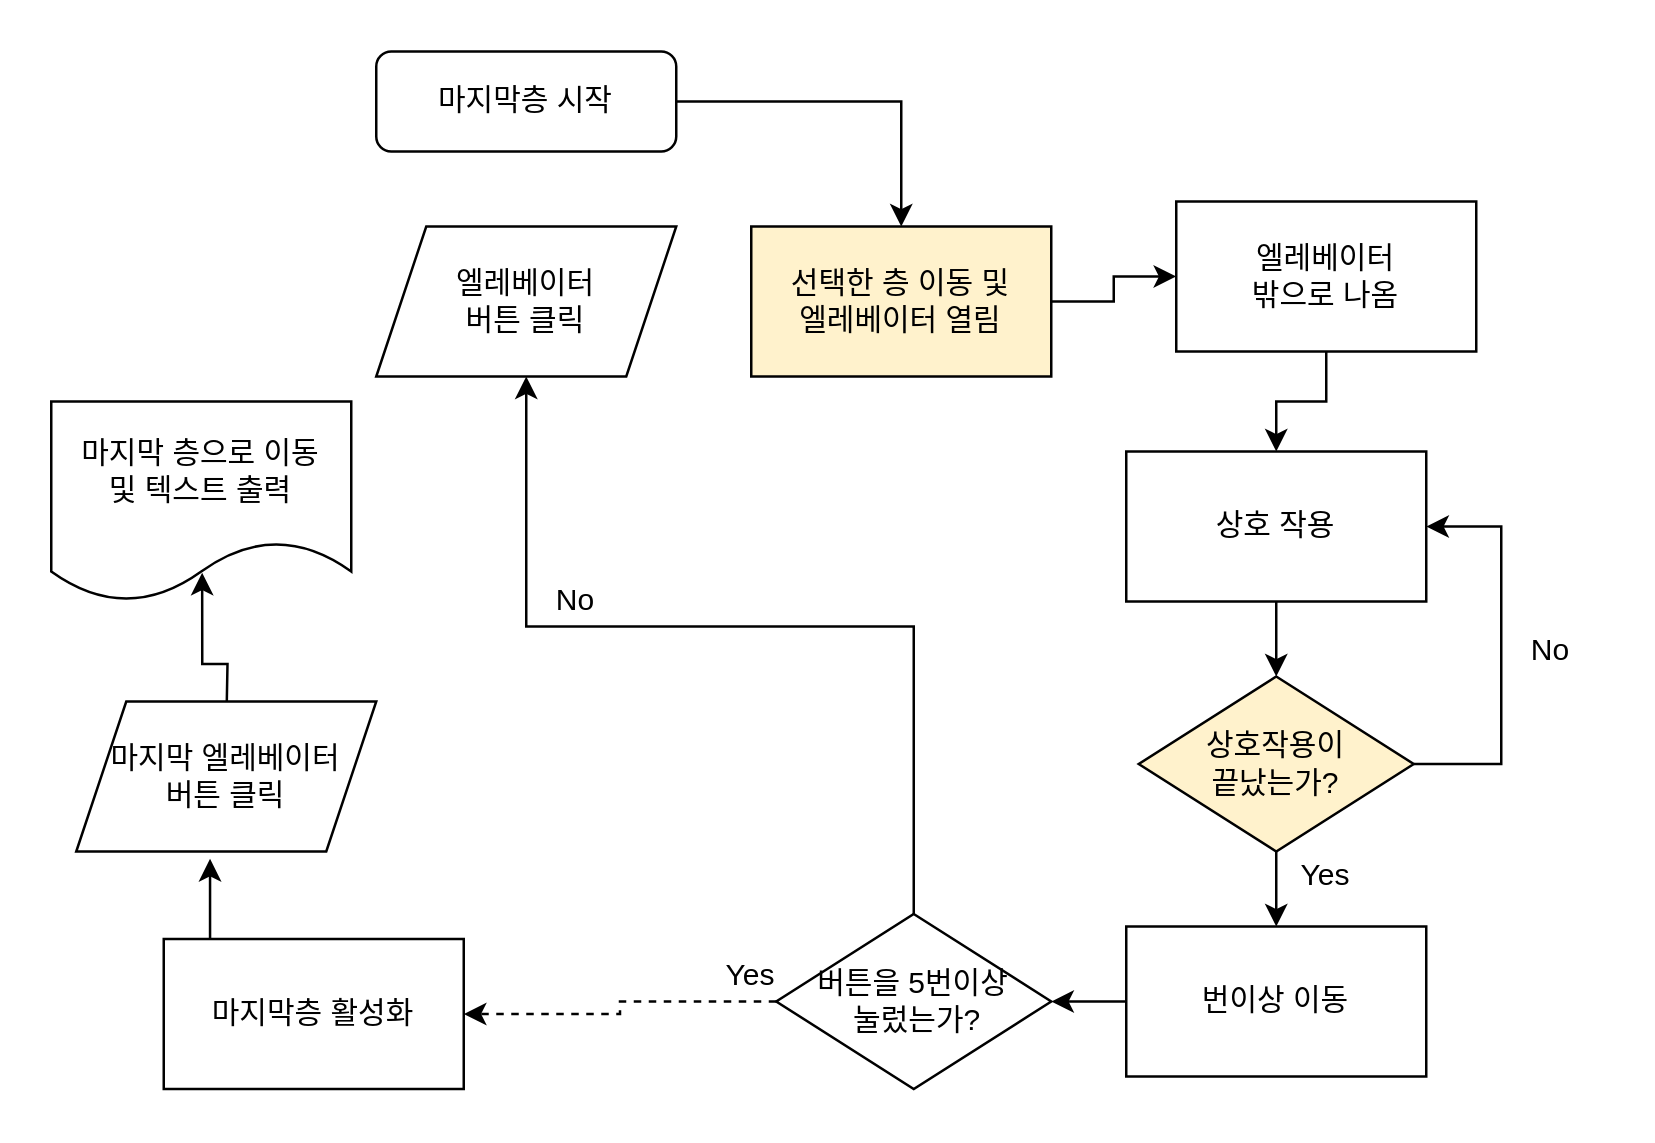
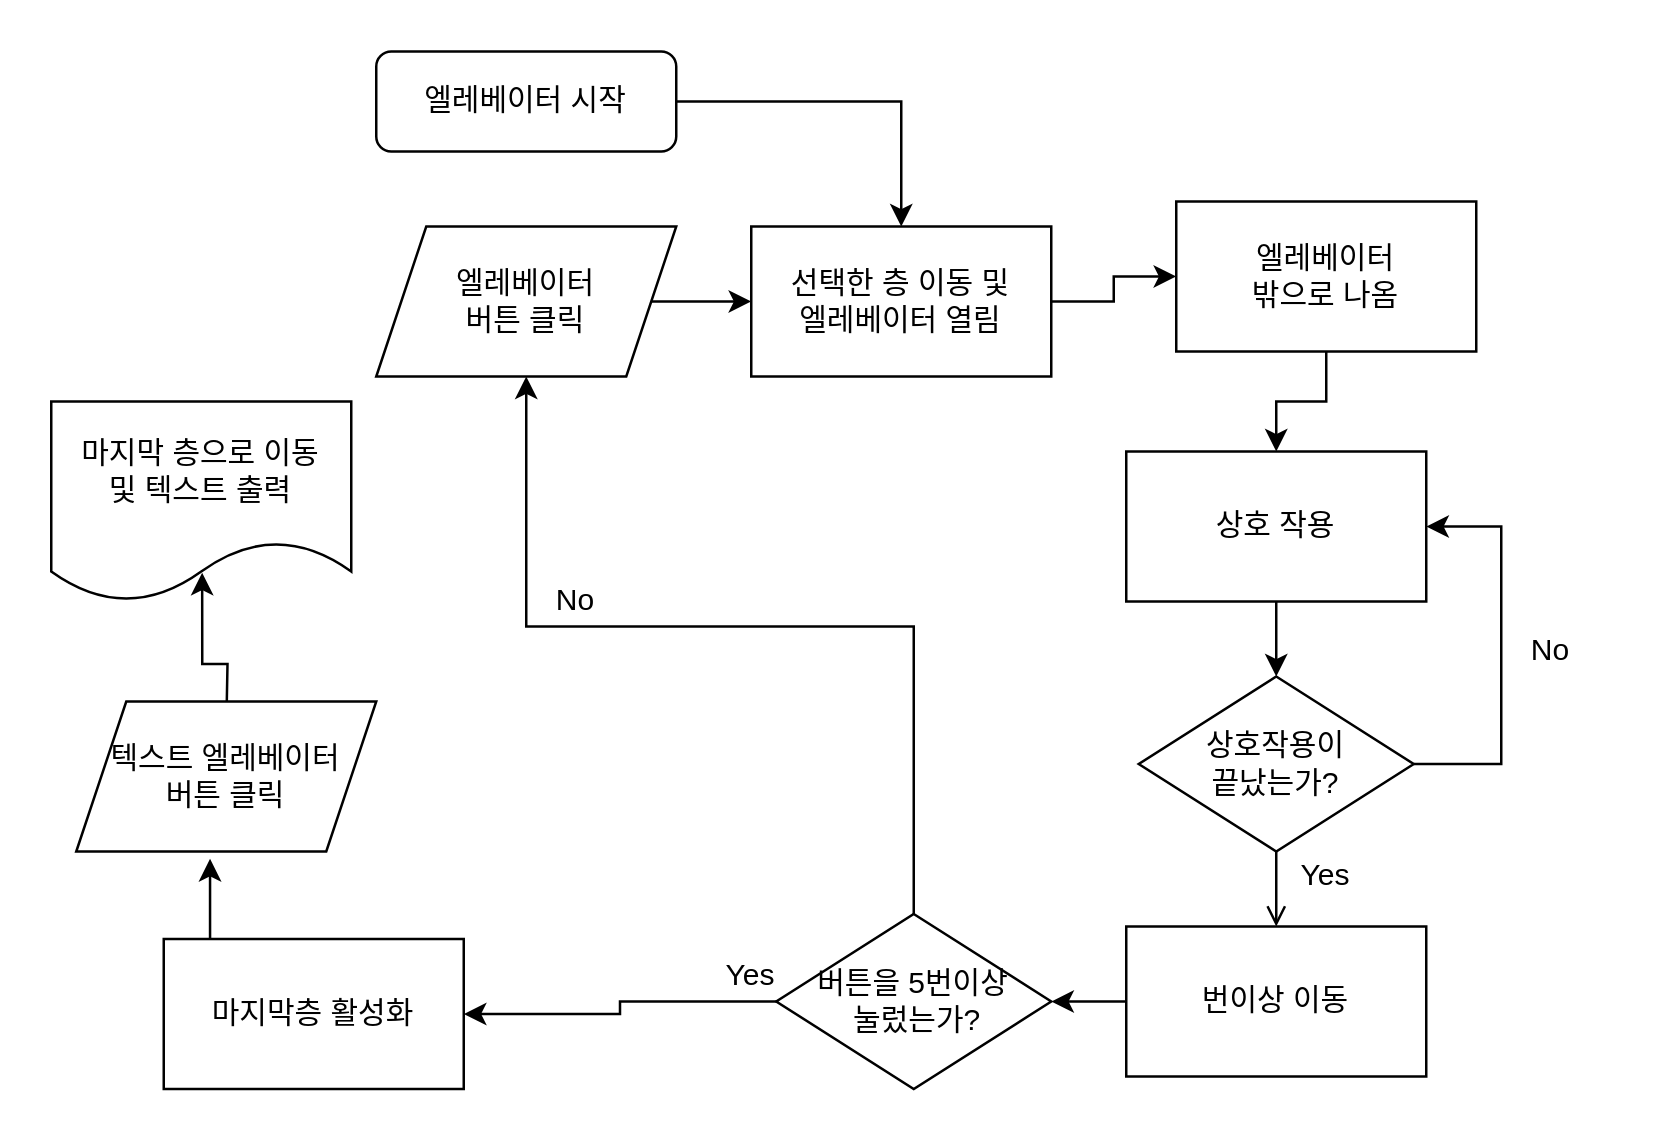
node "마지막층 시작": label "마지막층 시작" -> "엘레베이터 시작"
edge "엘레베이터 버튼 클릭" -> "선택한 층 이동 및 엘레베이터 열림": added
node "선택한 층 이동 및 엘레베이터 열림": fillcolor #fff2cc -> #ffffff
node "상호작용이 끝났는가?": fillcolor #fff2cc -> #ffffff
node "마지막 엘레베이터 버튼 클릭": label "마지막 엘레베이터 버튼 클릭" -> "텍스트 엘레베이터 버튼 클릭"
edge "상호작용이 끝났는가?" -> "번이상 이동": arrowhead classic -> open
edge "버튼을 5번이상 눌렀는가?" -> "마지막층 활성화": style dashed -> solid
